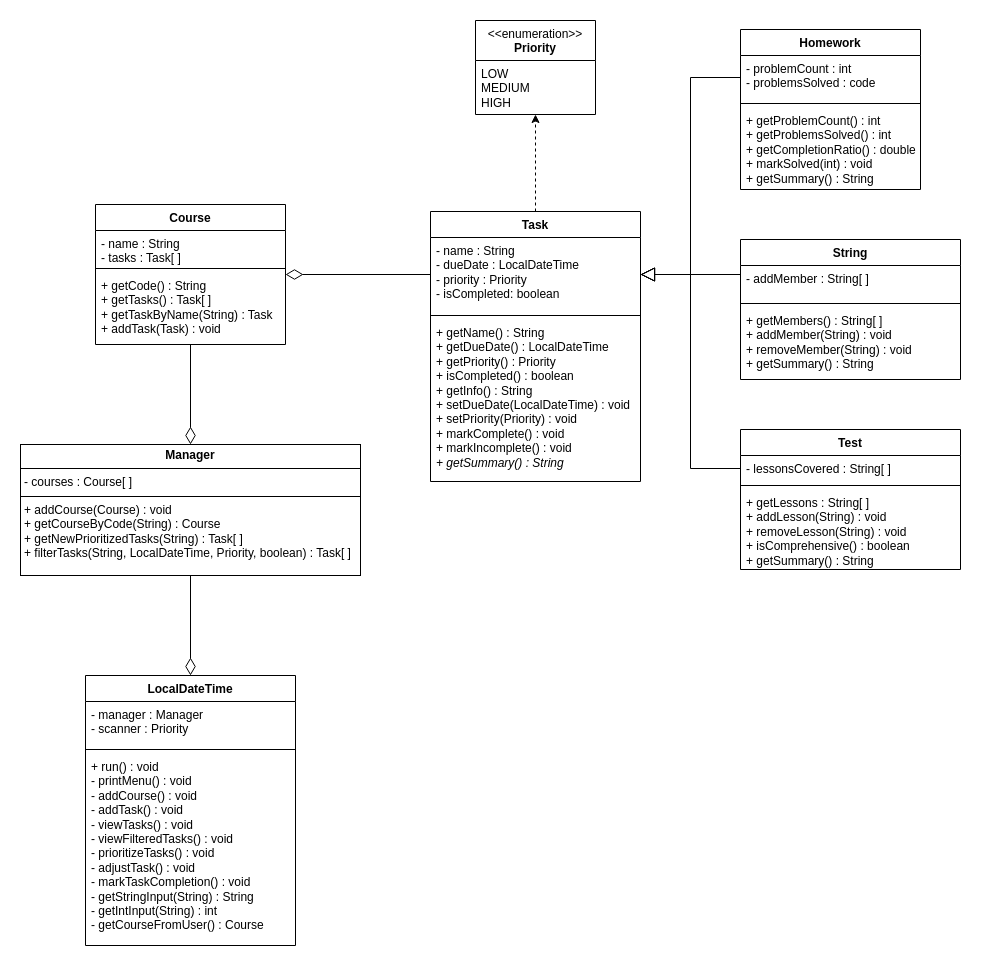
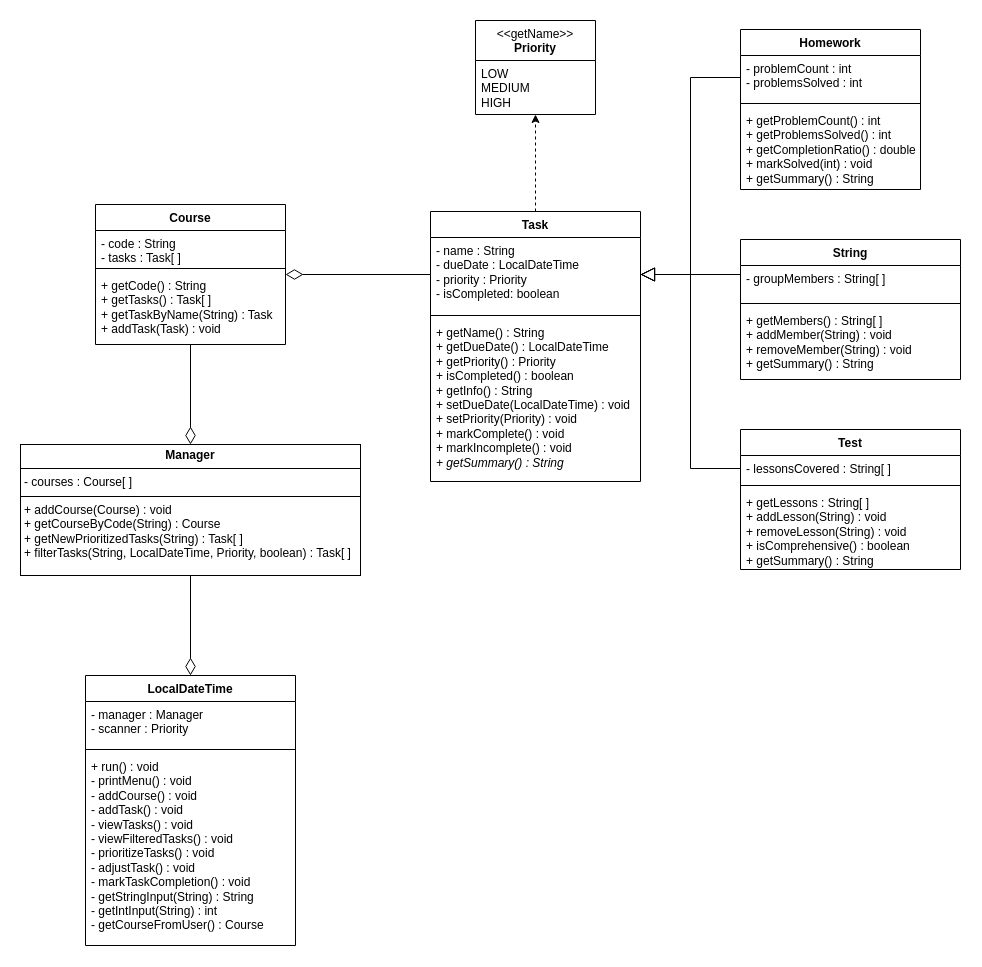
node "<<enumeration>> Priority": label "<<enumeration>> Priority" -> "<<getName>> Priority"
node "- problemCount : int - problemsSolved : code": label "- problemCount : int - problemsSolved : code" -> "- problemCount : int - problemsSolved : int"
node "- name : String - tasks : Task[ ]": label "- name : String - tasks : Task[ ]" -> "- code : String - tasks : Task[ ]"
node "- addMember : String[ ]": label "- addMember : String[ ]" -> "- groupMembers : String[ ]"
